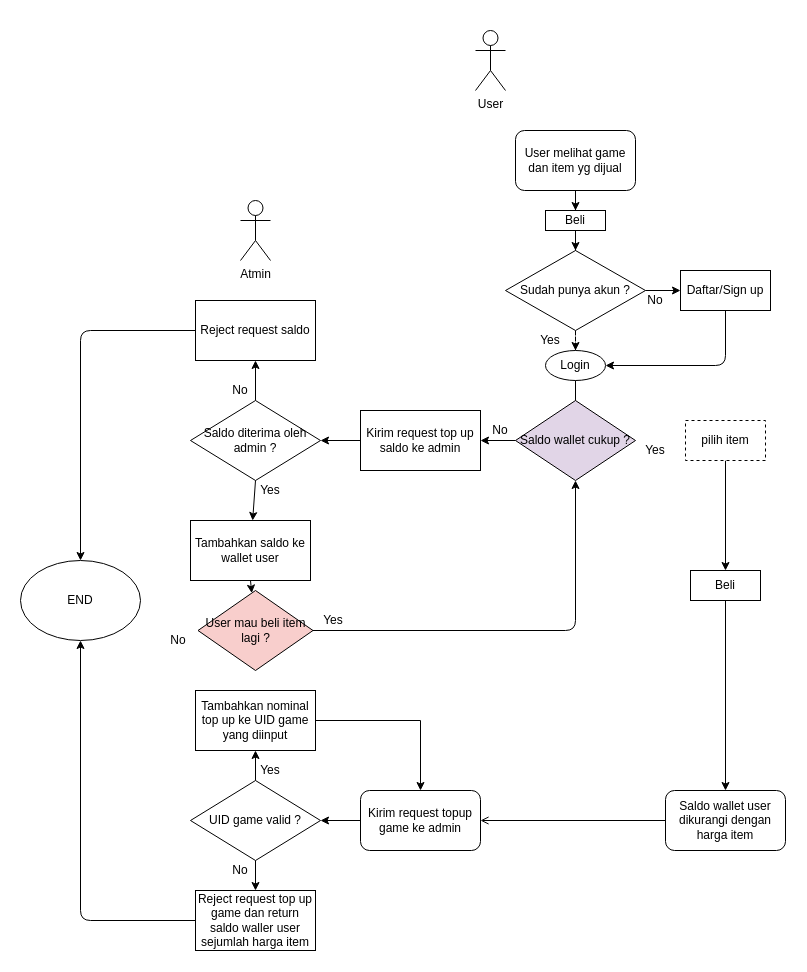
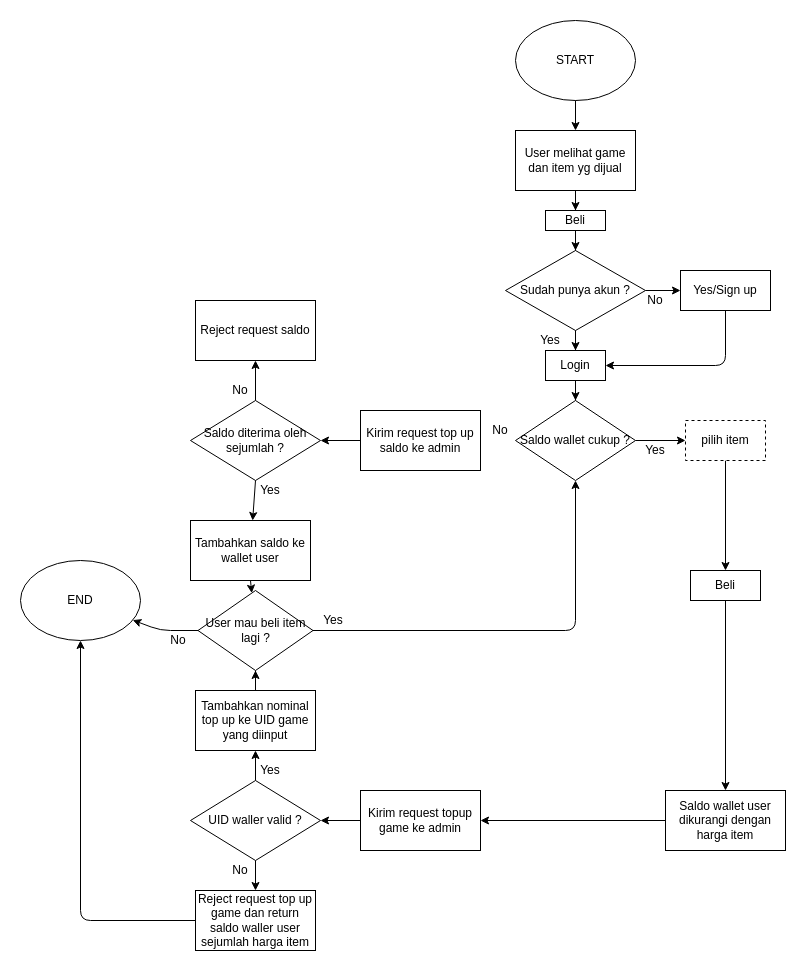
node "User": removed
node "START": added
edge "START" -> "User melihat game dan item yg dijual": added
node "User melihat game dan item yg dijual": shape rounded rectangle -> rectangle
node "Atmin": removed
node "Daftar/Sign up": label "Daftar/Sign up" -> "Yes/Sign up"
edge "Sudah punya akun ?" -> "Login": style dashed -> solid
node "Login": shape ellipse -> rectangle
edge "Reject request saldo" -> "END": removed
edge "Login" -- "Saldo wallet cukup ?": arrowhead none -> classic
node "Saldo diterima oleh admin ?": label "Saldo diterima oleh admin ?" -> "Saldo diterima oleh sejumlah ?"
edge "Saldo wallet cukup ?" -> "Kirim request top up saldo ke admin": removed
node "Saldo wallet cukup ?": fillcolor #e1d5e7 -> #ffffff
edge "Saldo wallet cukup ?" -> "pilih item": added
edge "User mau beli item lagi ?" -> "END": added
node "User mau beli item lagi ?": fillcolor #f8cecc -> #ffffff
edge "Tambahkan nominal top up ke UID game yang diinput" -> "Kirim request topup game ke admin": now "Tambahkan nominal top up ke UID game yang diinput" -> "User mau beli item lagi ?"
node "UID game valid ?": label "UID game valid ?" -> "UID waller valid ?"
node "Kirim request topup game ke admin": shape rounded rectangle -> rectangle
edge "Saldo wallet user dikurangi dengan harga item" -> "Kirim request topup game ke admin": arrowhead open -> classic
node "Saldo wallet user dikurangi dengan harga item": shape rounded rectangle -> rectangle
